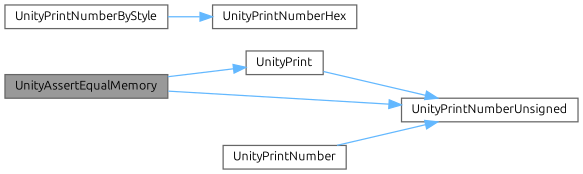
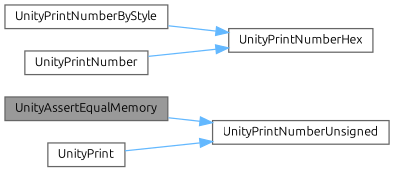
edge "UnityAssertEqualMemory" -> "UnityPrint": removed
edge "UnityPrintNumber" -> "UnityPrintNumberUnsigned": now "UnityPrintNumber" -> "UnityPrintNumberHex"
